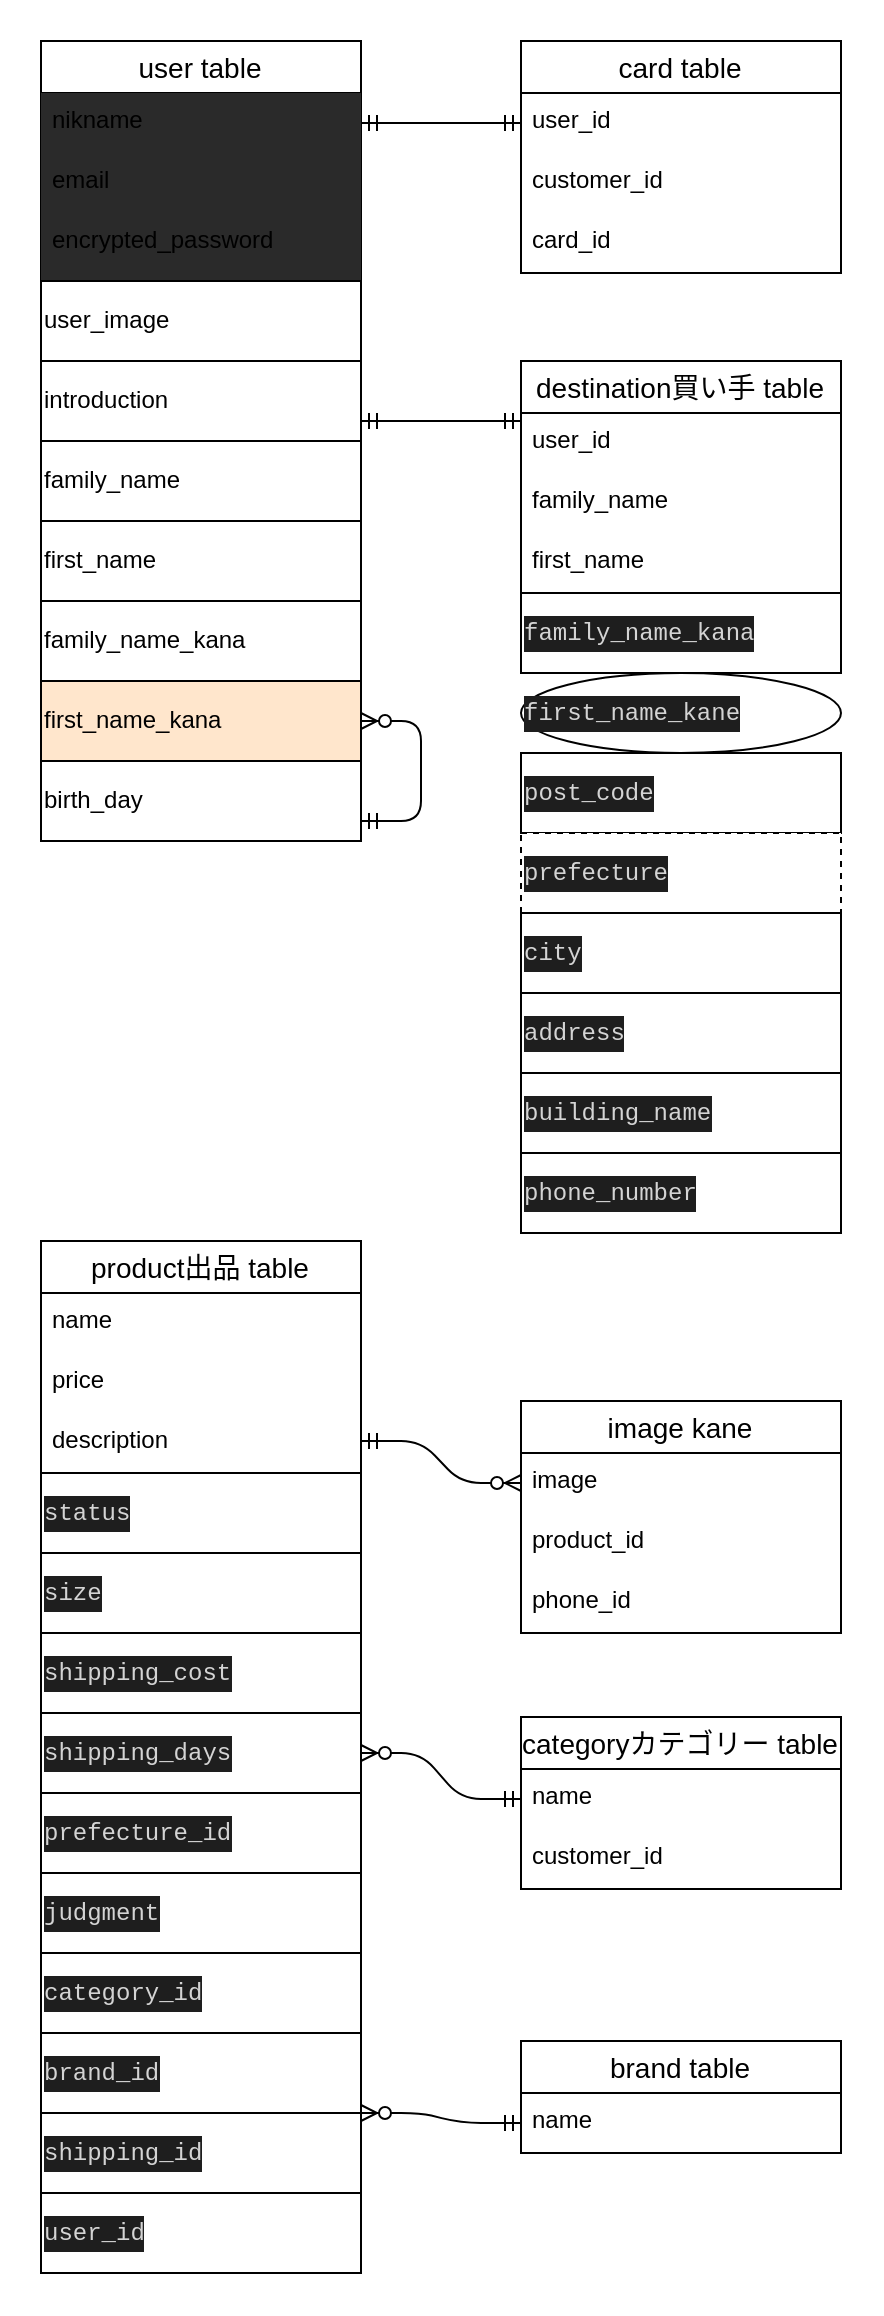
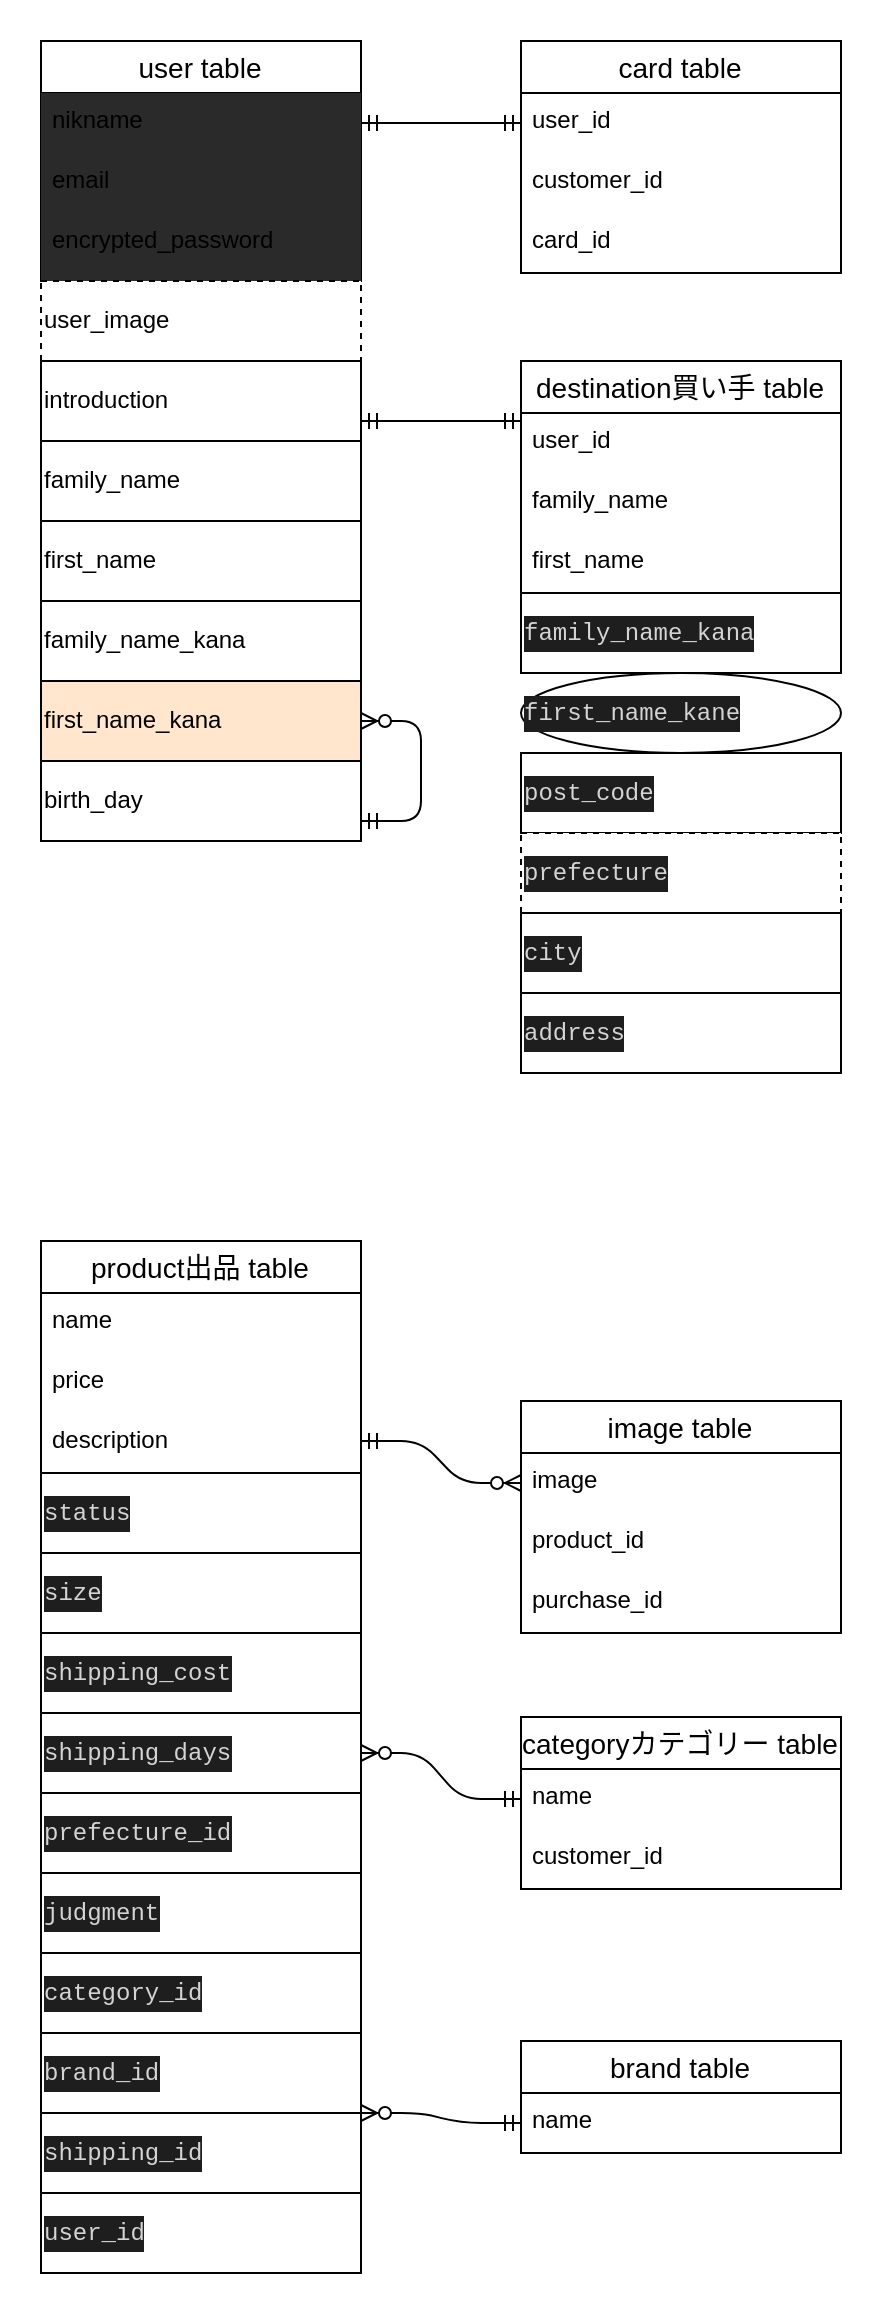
node "user_image": style solid -> dashed
node "building_name": removed
node "phone_number": removed
node "image kane": label "image kane" -> "image table"
node "phone_id": label "phone_id" -> "purchase_id"
